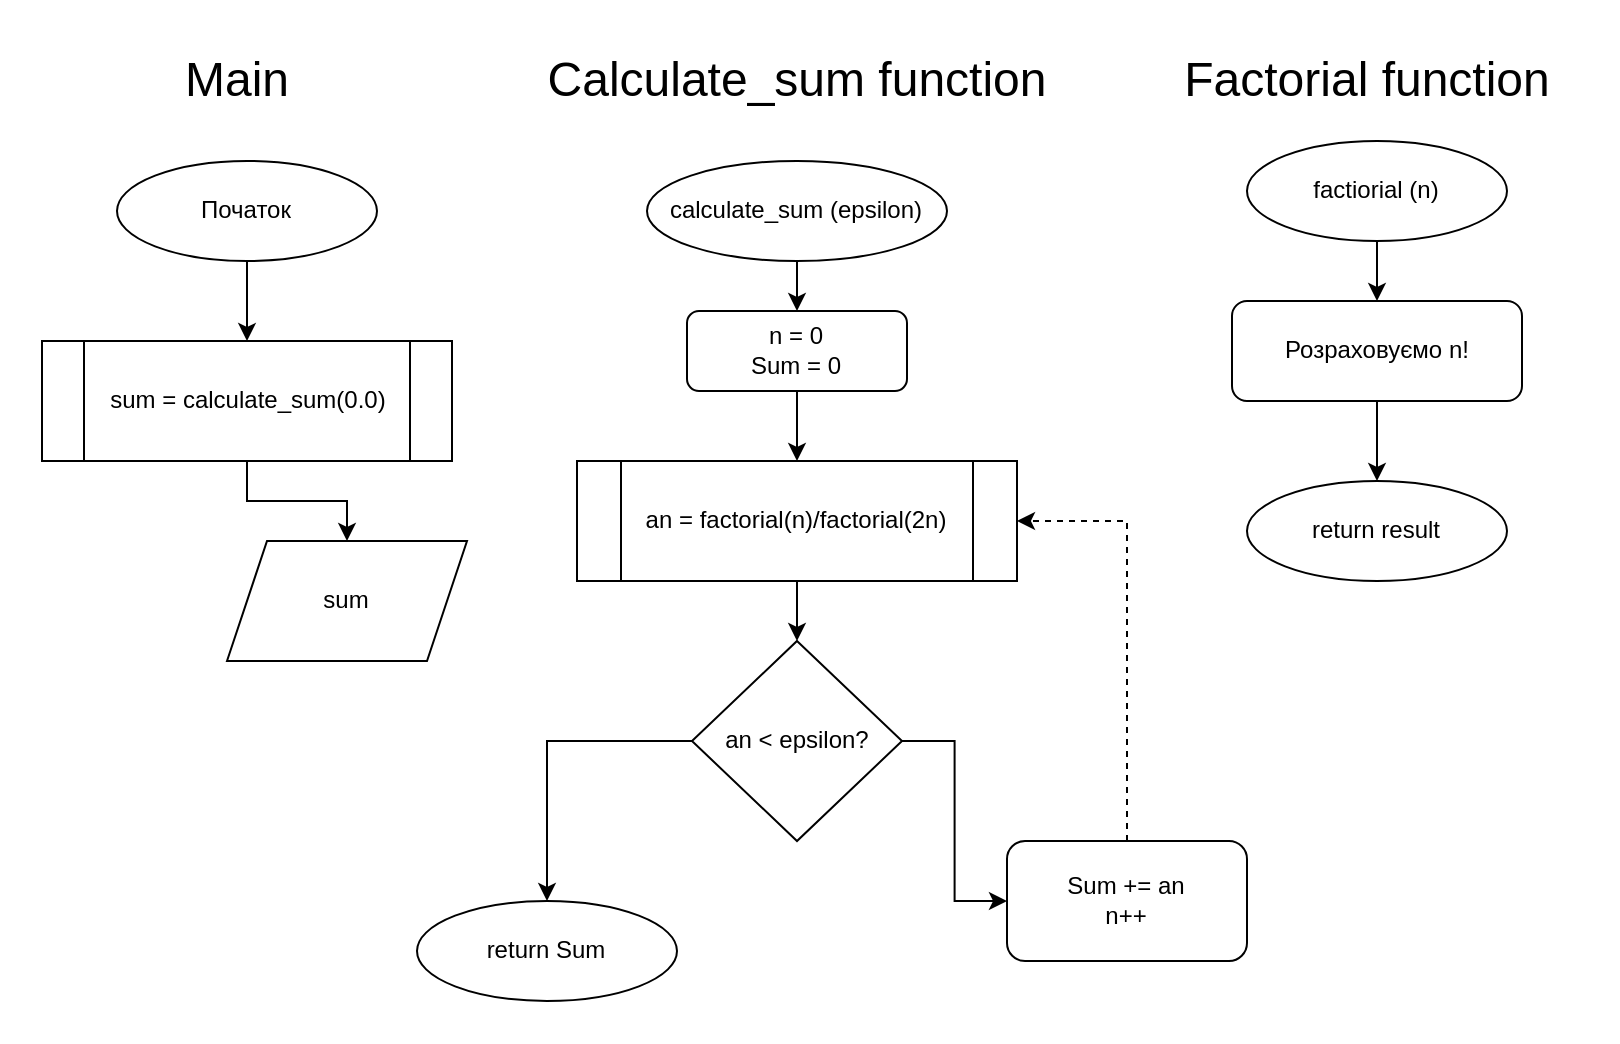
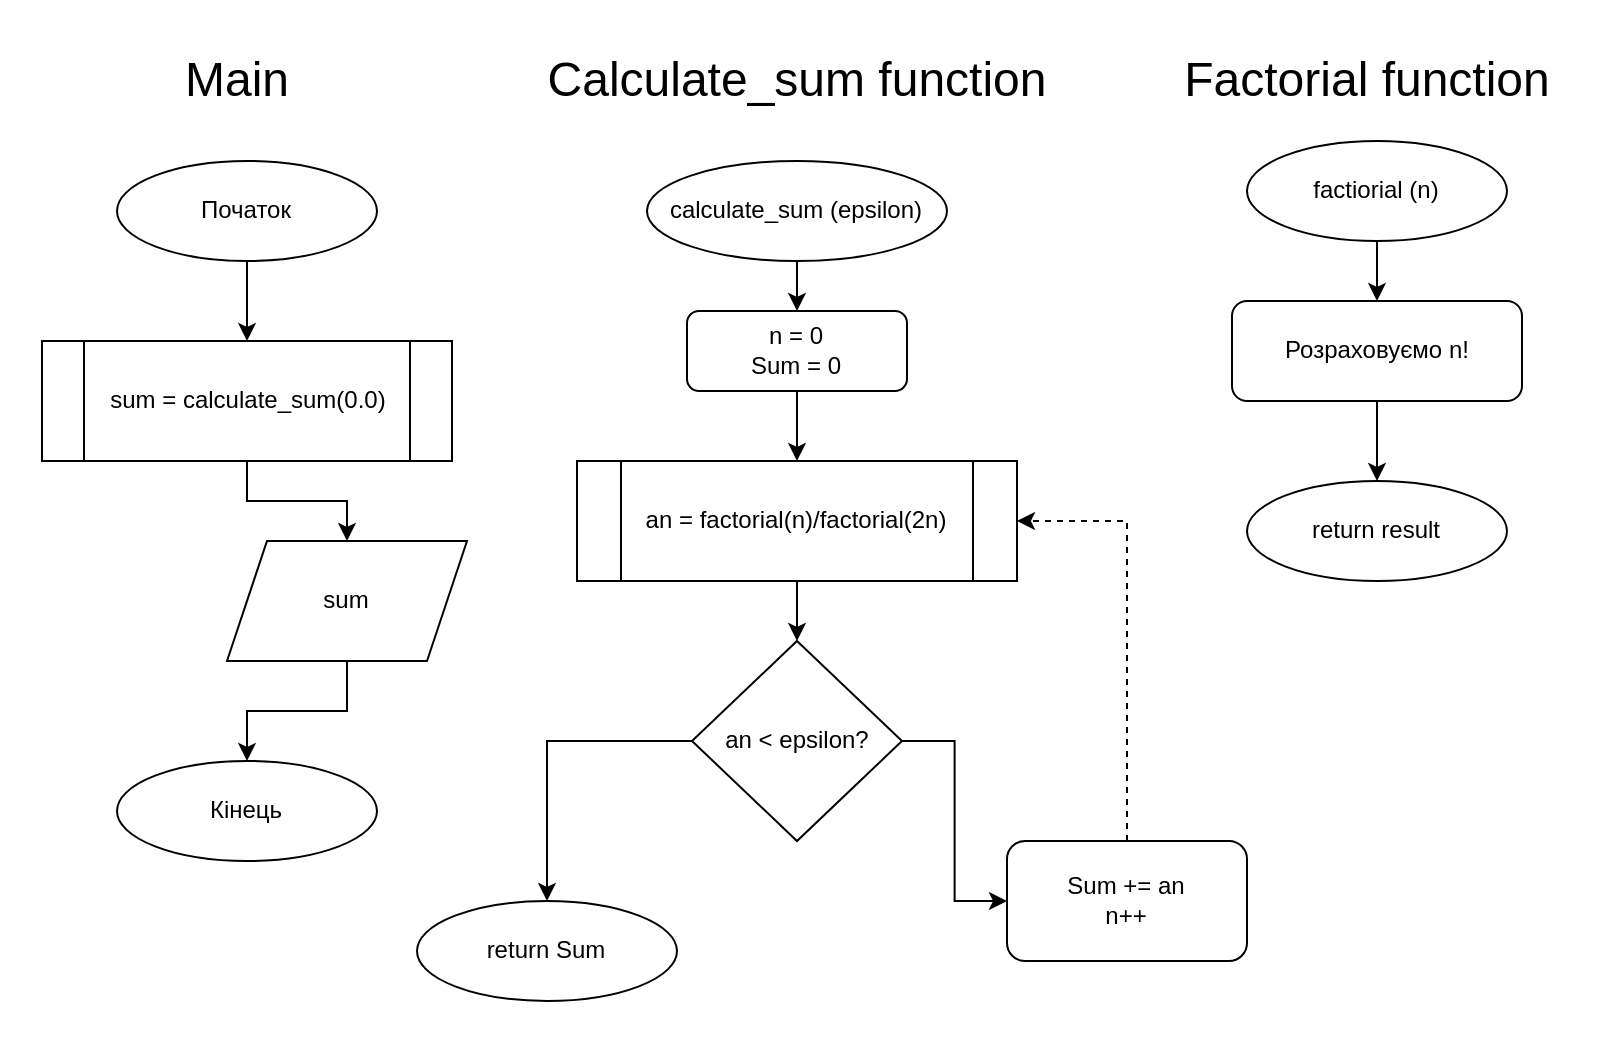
edge "sum" -> "Кінець": added
node "Кінець": added
